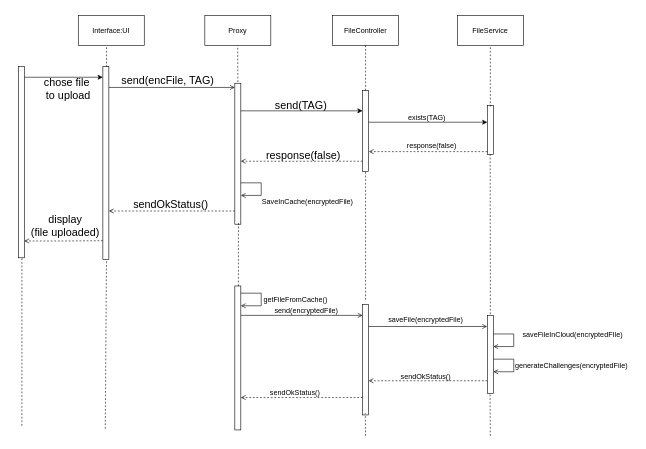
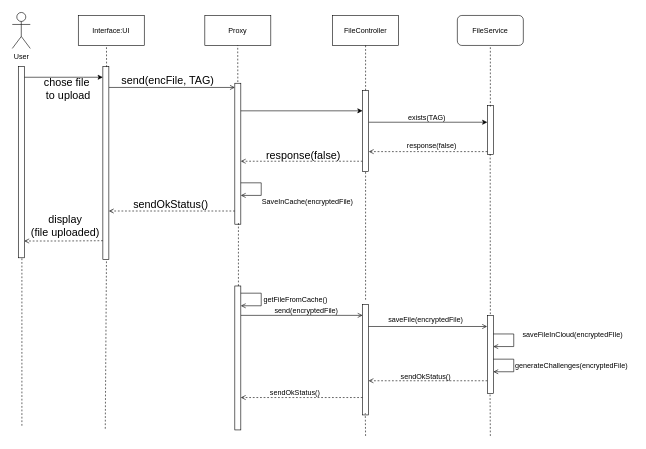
node "User": added
node "FileService": shape rectangle -> rounded rectangle
node "send(TAG)": removed
